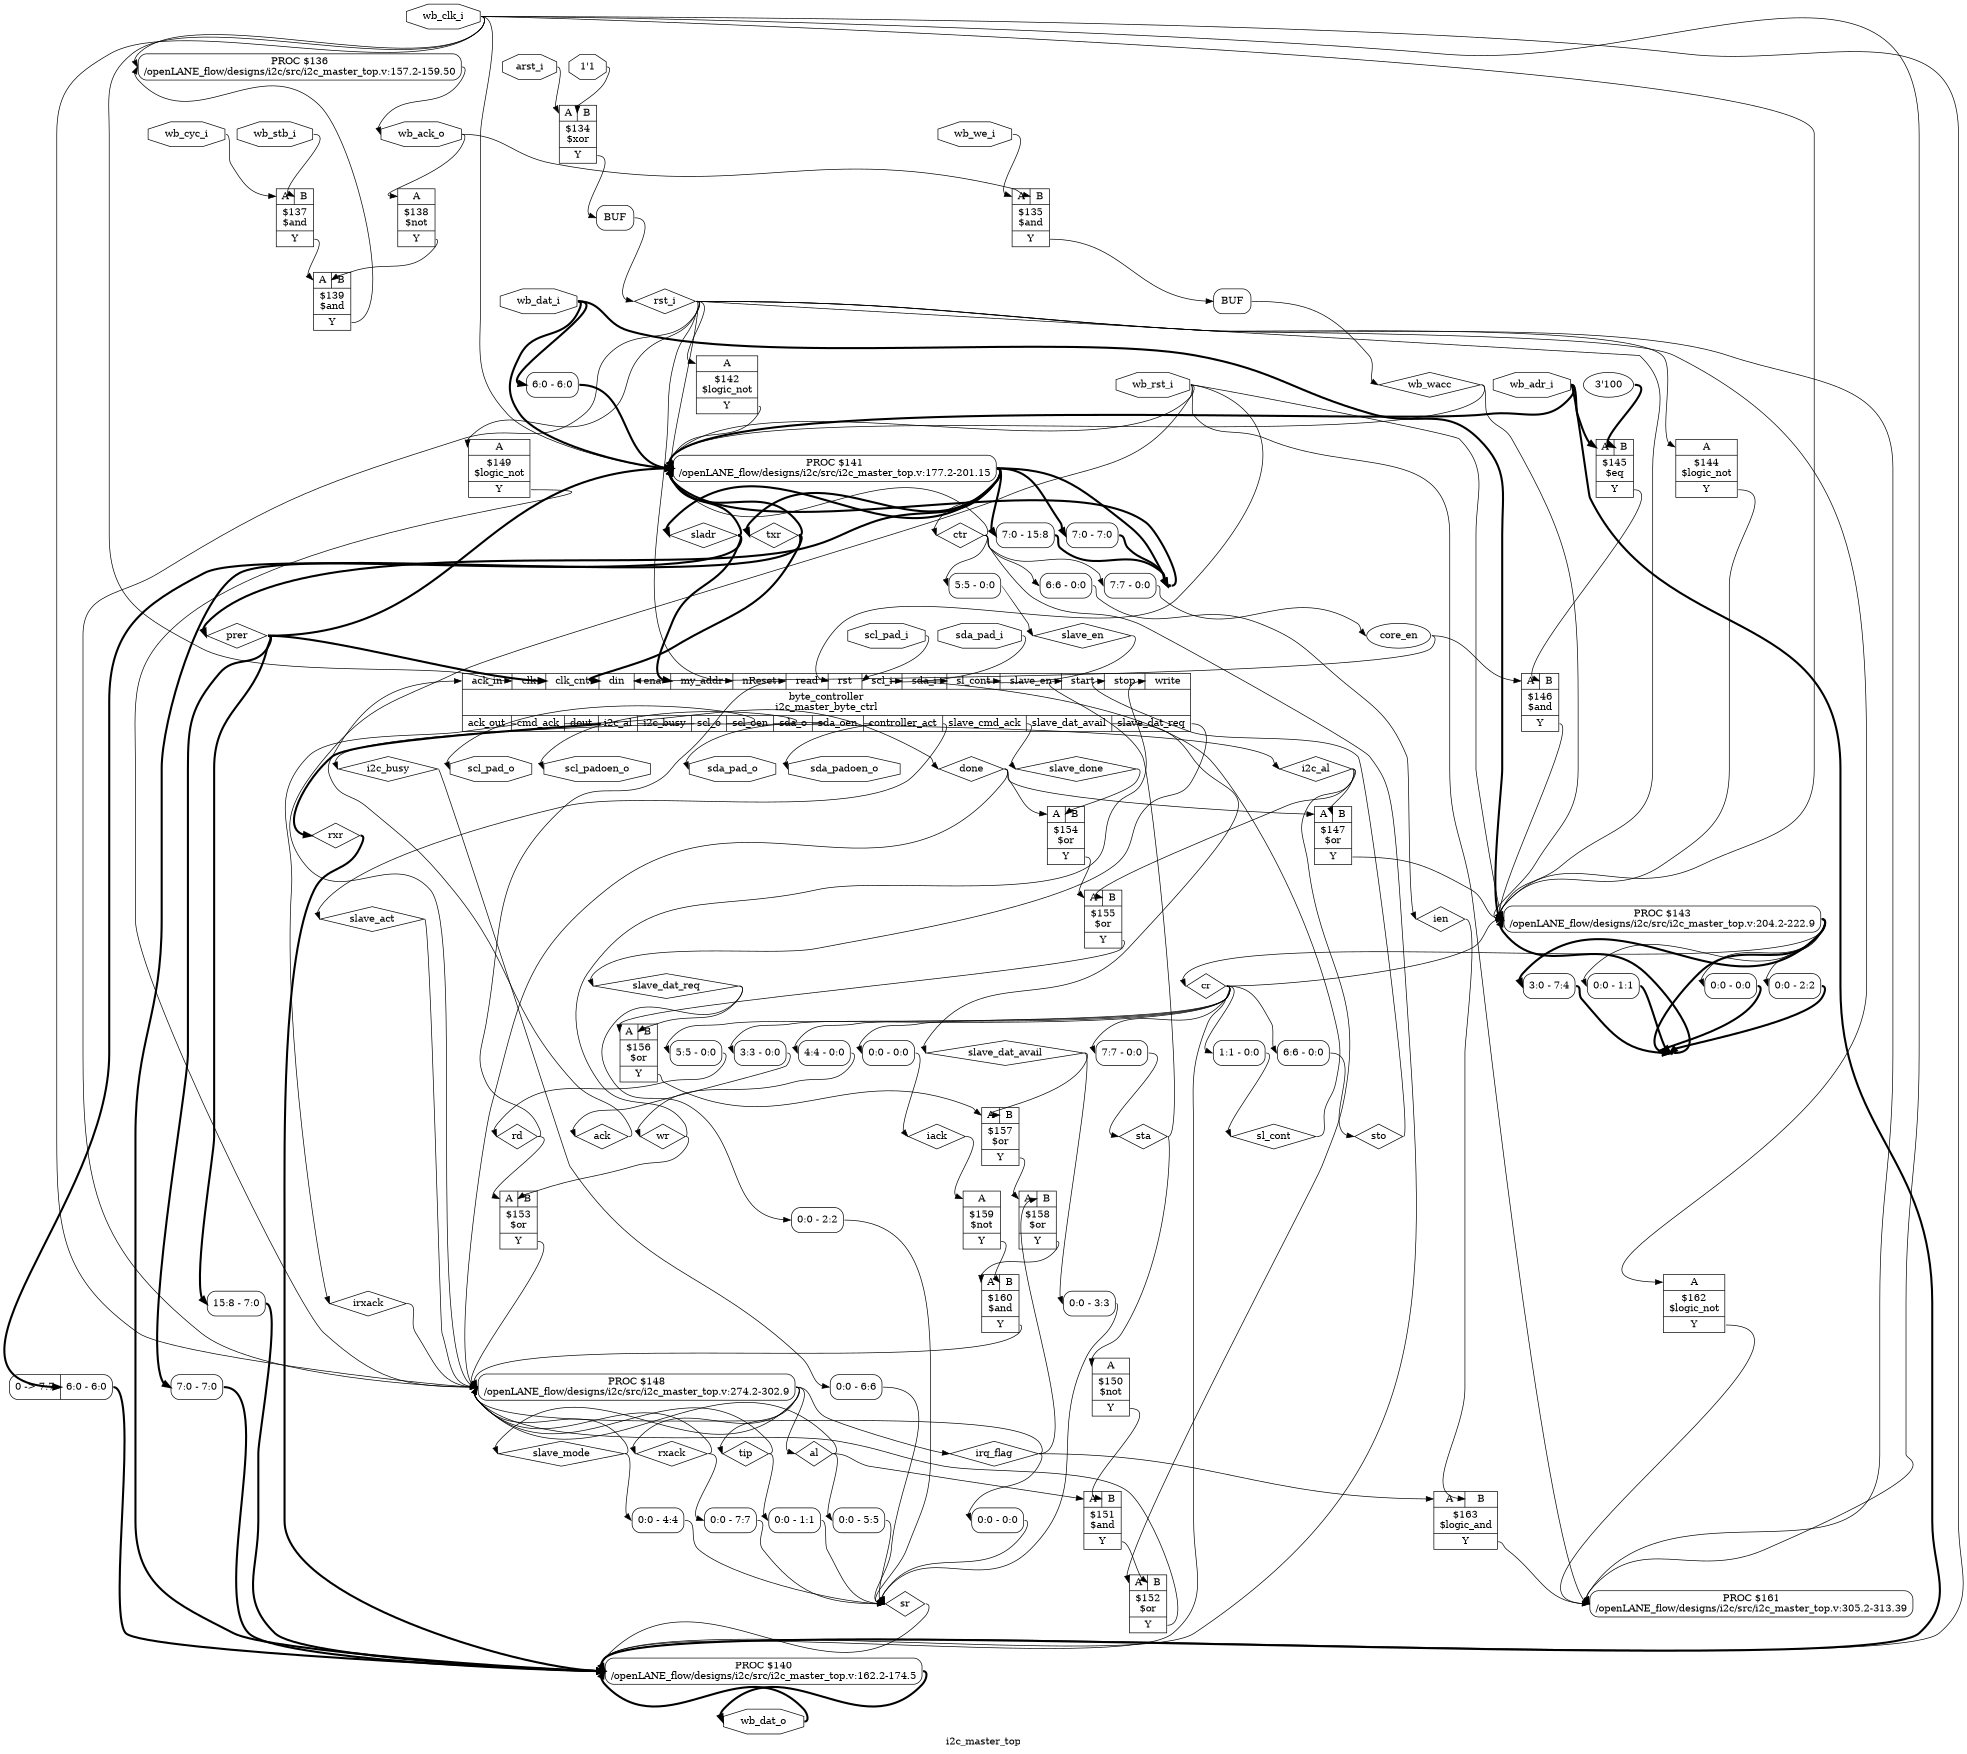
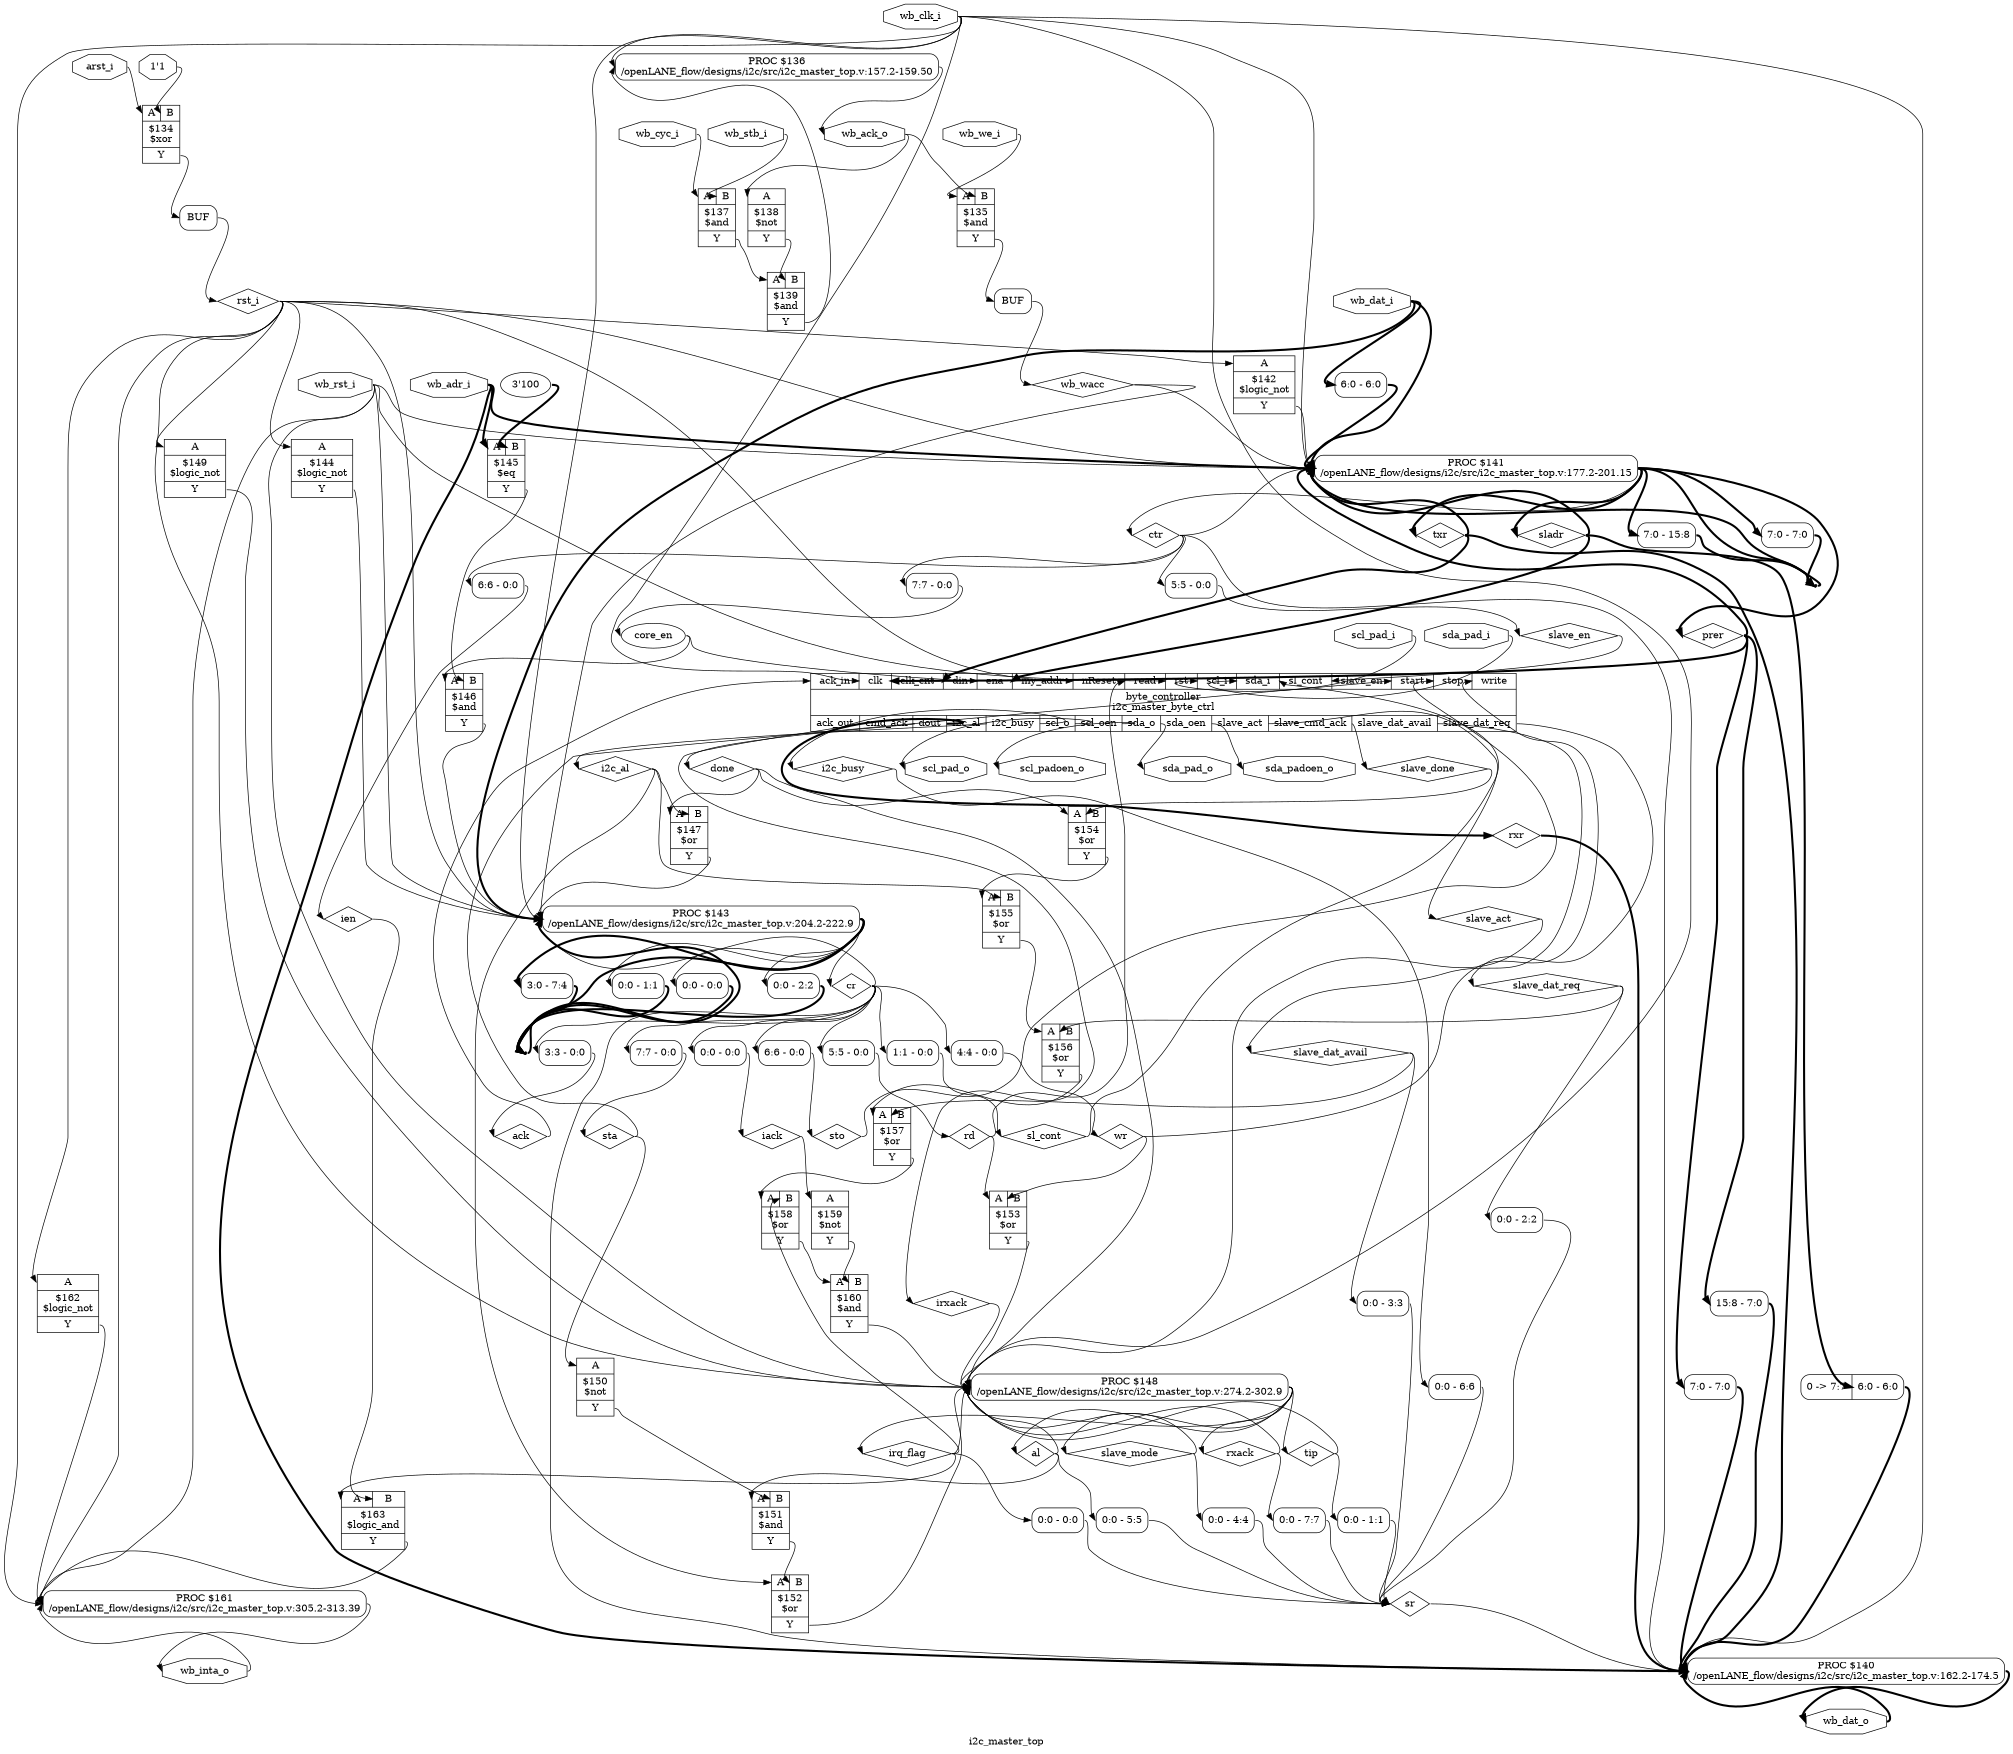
node "ack_in": text "controller_act" -> "slave_act"
node "wb_inta_o": added
